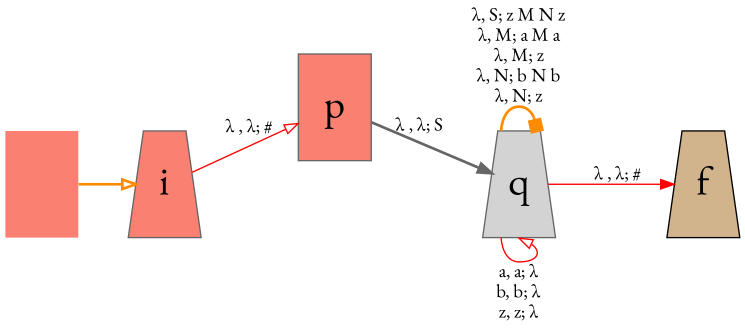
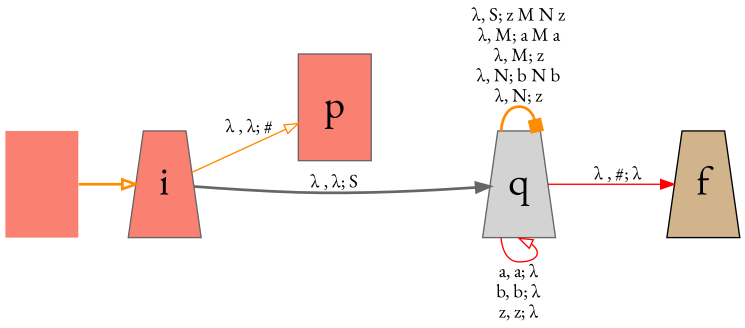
edge "p" -> "q": now "i" -> "q"
edge "i" -> "p": color red -> darkorange
edge "q" -> "f": label "λ , λ; #" -> "λ , #; λ"
